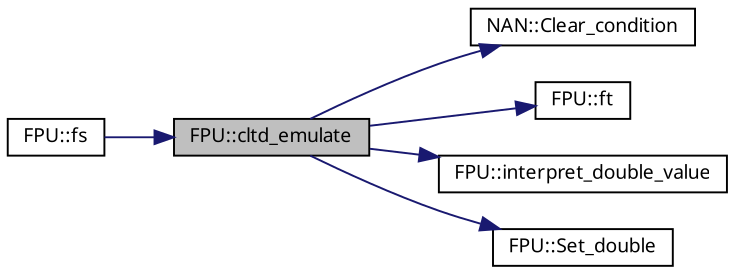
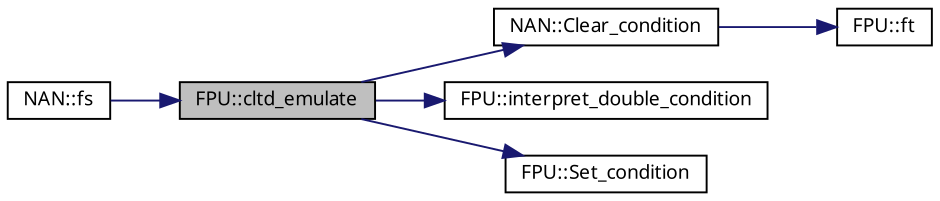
edge "FPU::cltd_emulate" -> "FPU::ft": now "NAN::Clear_condition" -> "FPU::ft"
node "FPU::fs": label "FPU::fs" -> "NAN::fs"
node "FPU::interpret_double_value": label "FPU::interpret_double_value" -> "FPU::interpret_double_condition"
node "FPU::Set_double": label "FPU::Set_double" -> "FPU::Set_condition"
